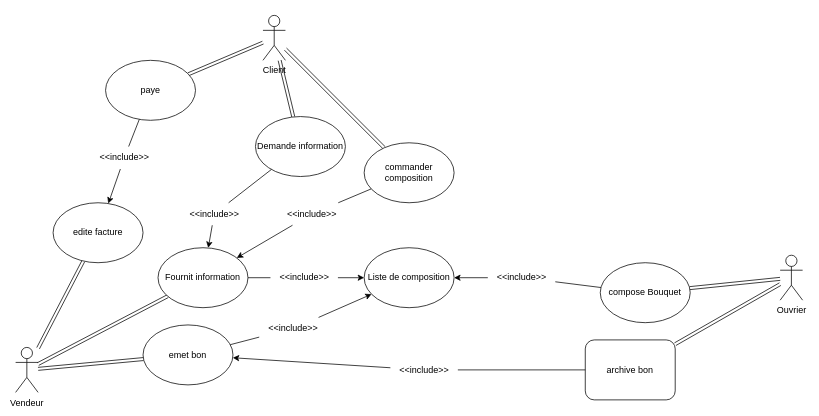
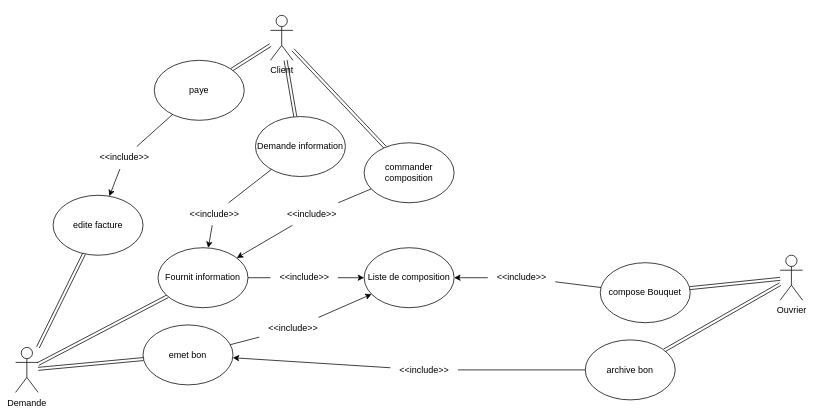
node "Client": moved (274, 38) -> (282, 38)
node "paye": moved (150, 90) -> (199, 90)
node "edite facture": moved (98, 233) -> (98, 225)
node "archive bon": shape rounded rectangle -> ellipse
node "Vendeur": label "Vendeur" -> "Demande"
